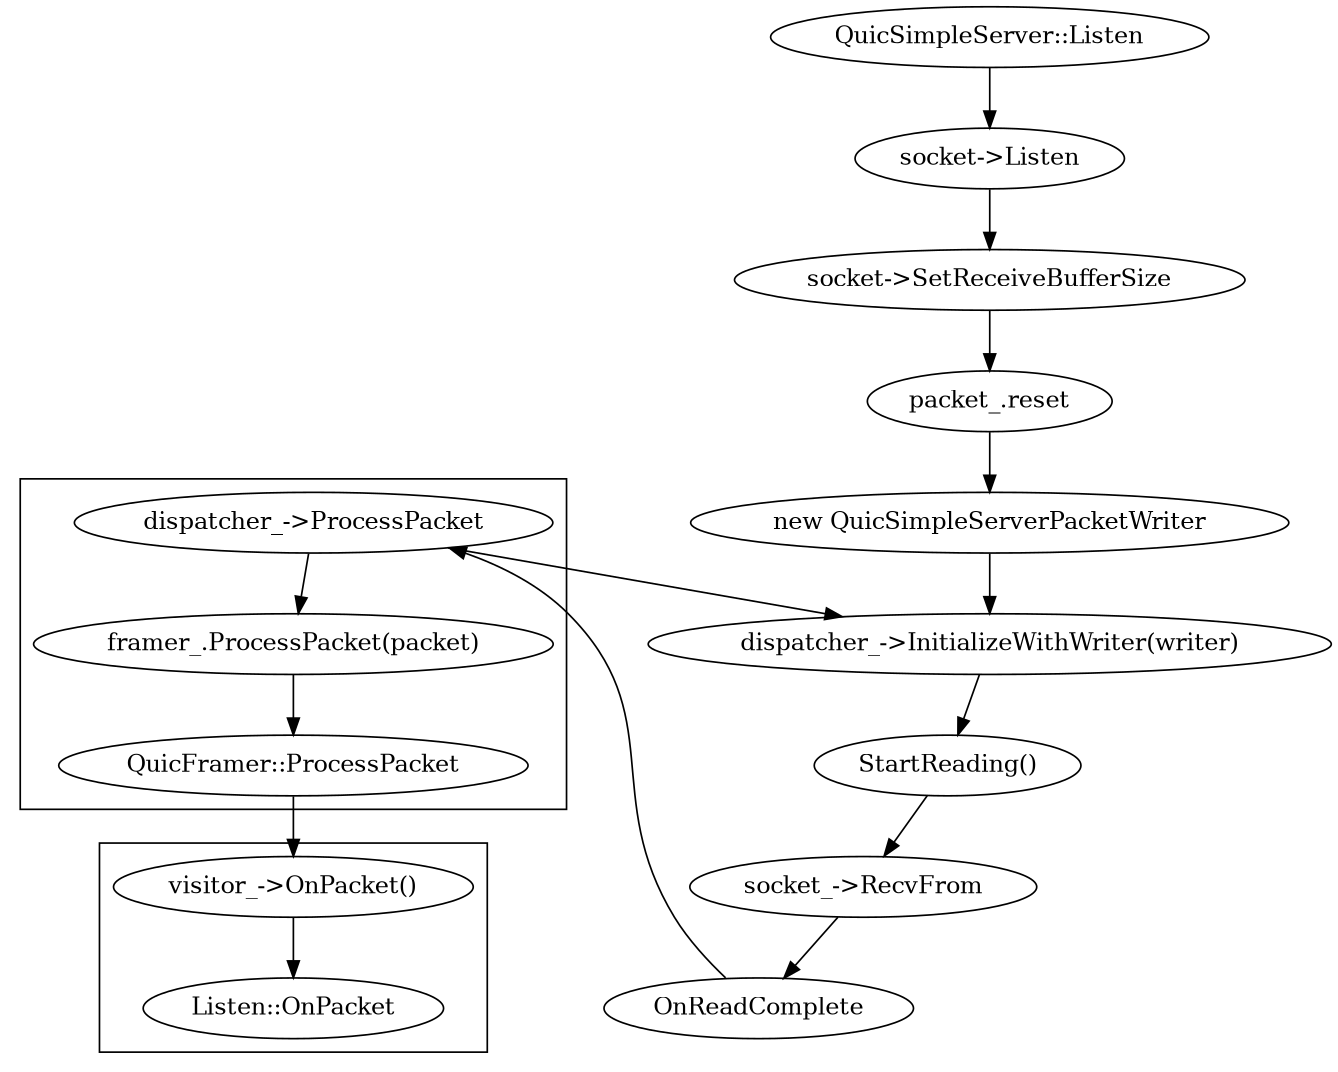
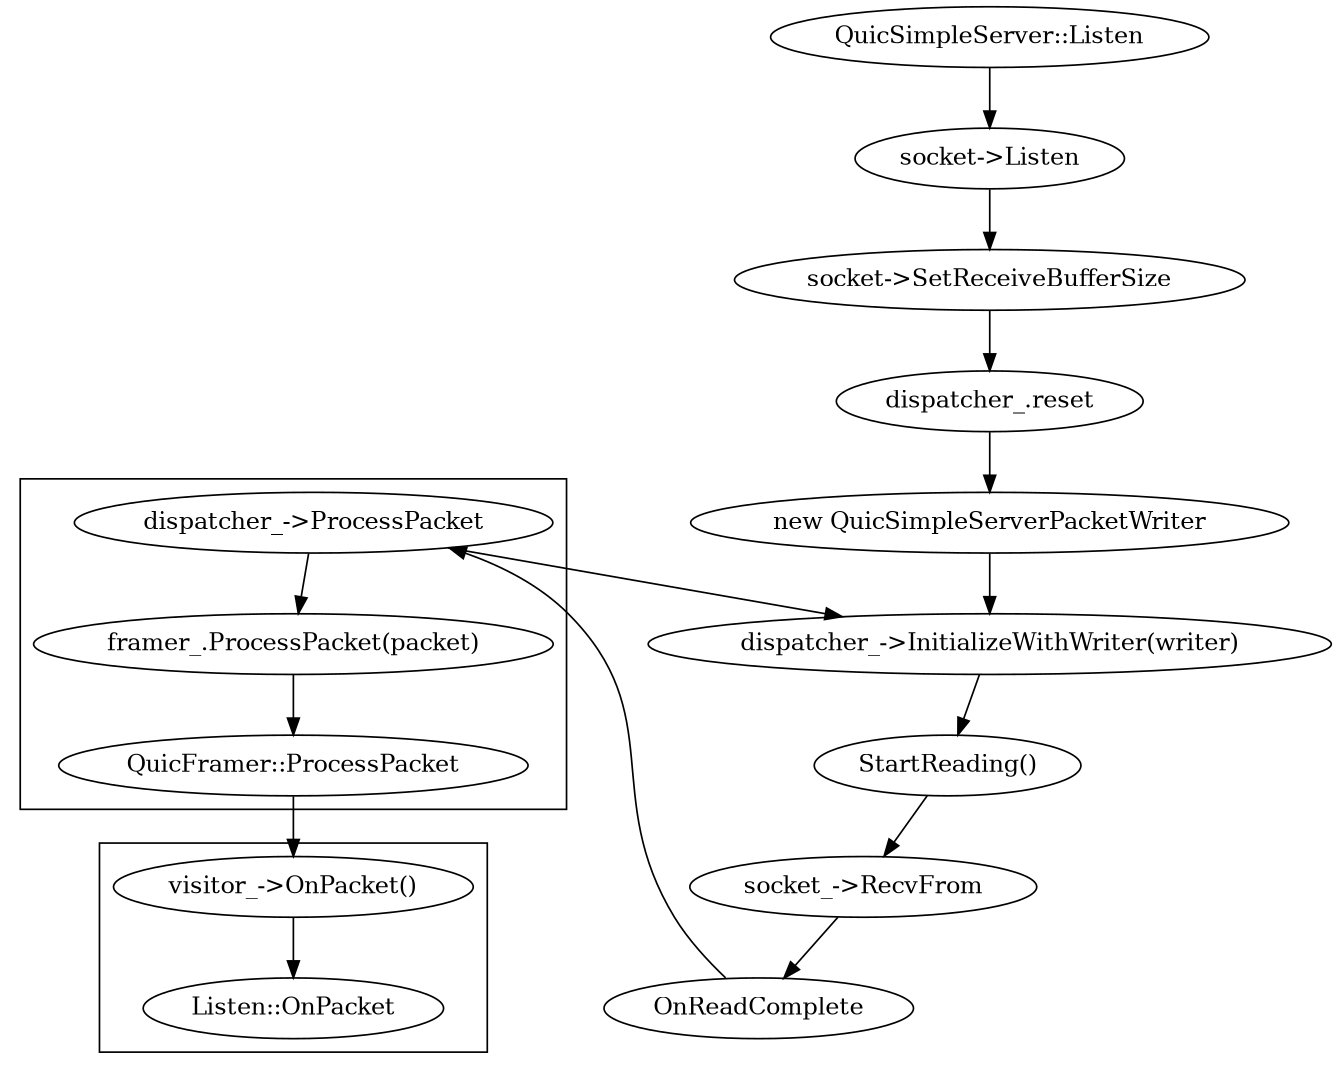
node "packet_.reset": label "packet_.reset" -> "dispatcher_.reset"
